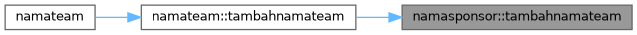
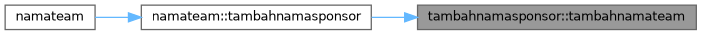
node "namateam::tambahnamateam": label "namateam::tambahnamateam" -> "namateam::tambahnamasponsor"
node "namasponsor::tambahnamateam": label "namasponsor::tambahnamateam" -> "tambahnamasponsor::tambahnamateam"
